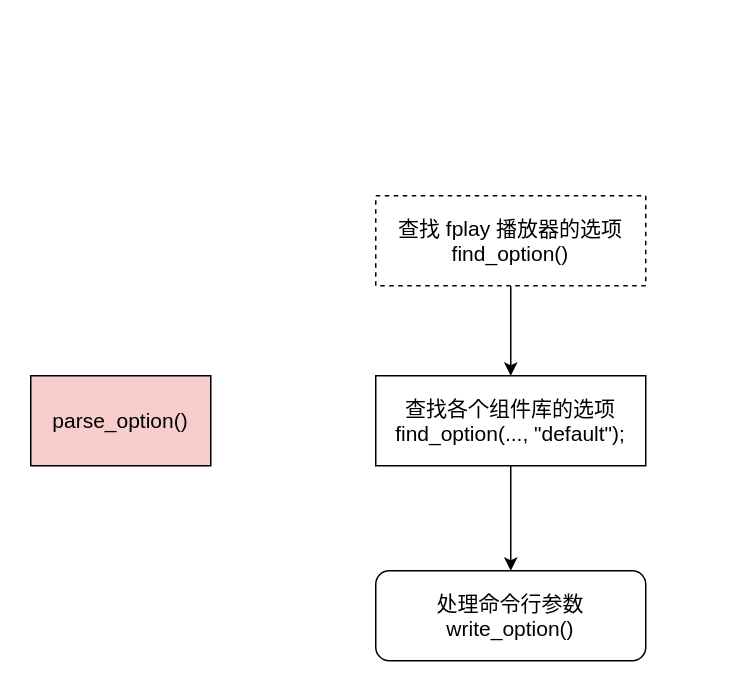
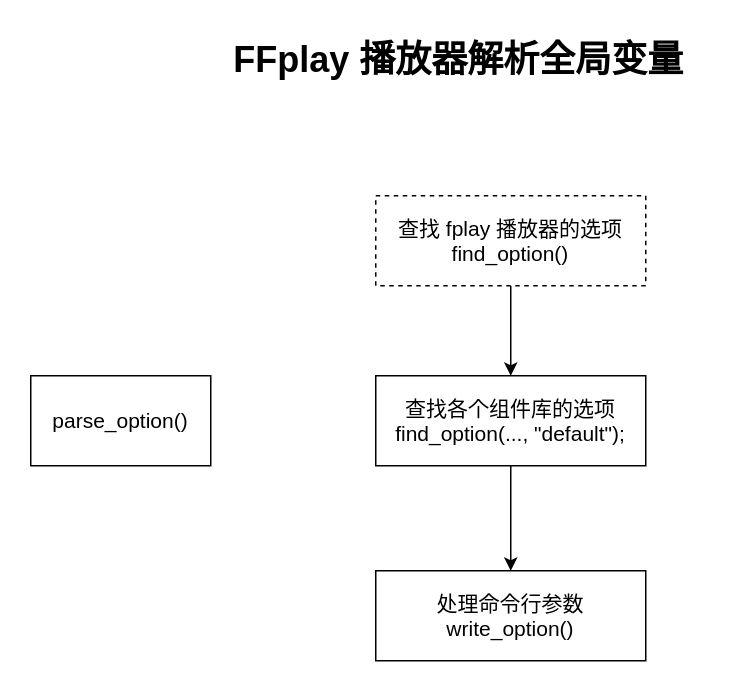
node "FFplay 播放器解析全局变量": added
node "parse_option()": fillcolor #f8cecc -> #ffffff
node "处理命令行参数write_option()": shape rounded rectangle -> rectangle
